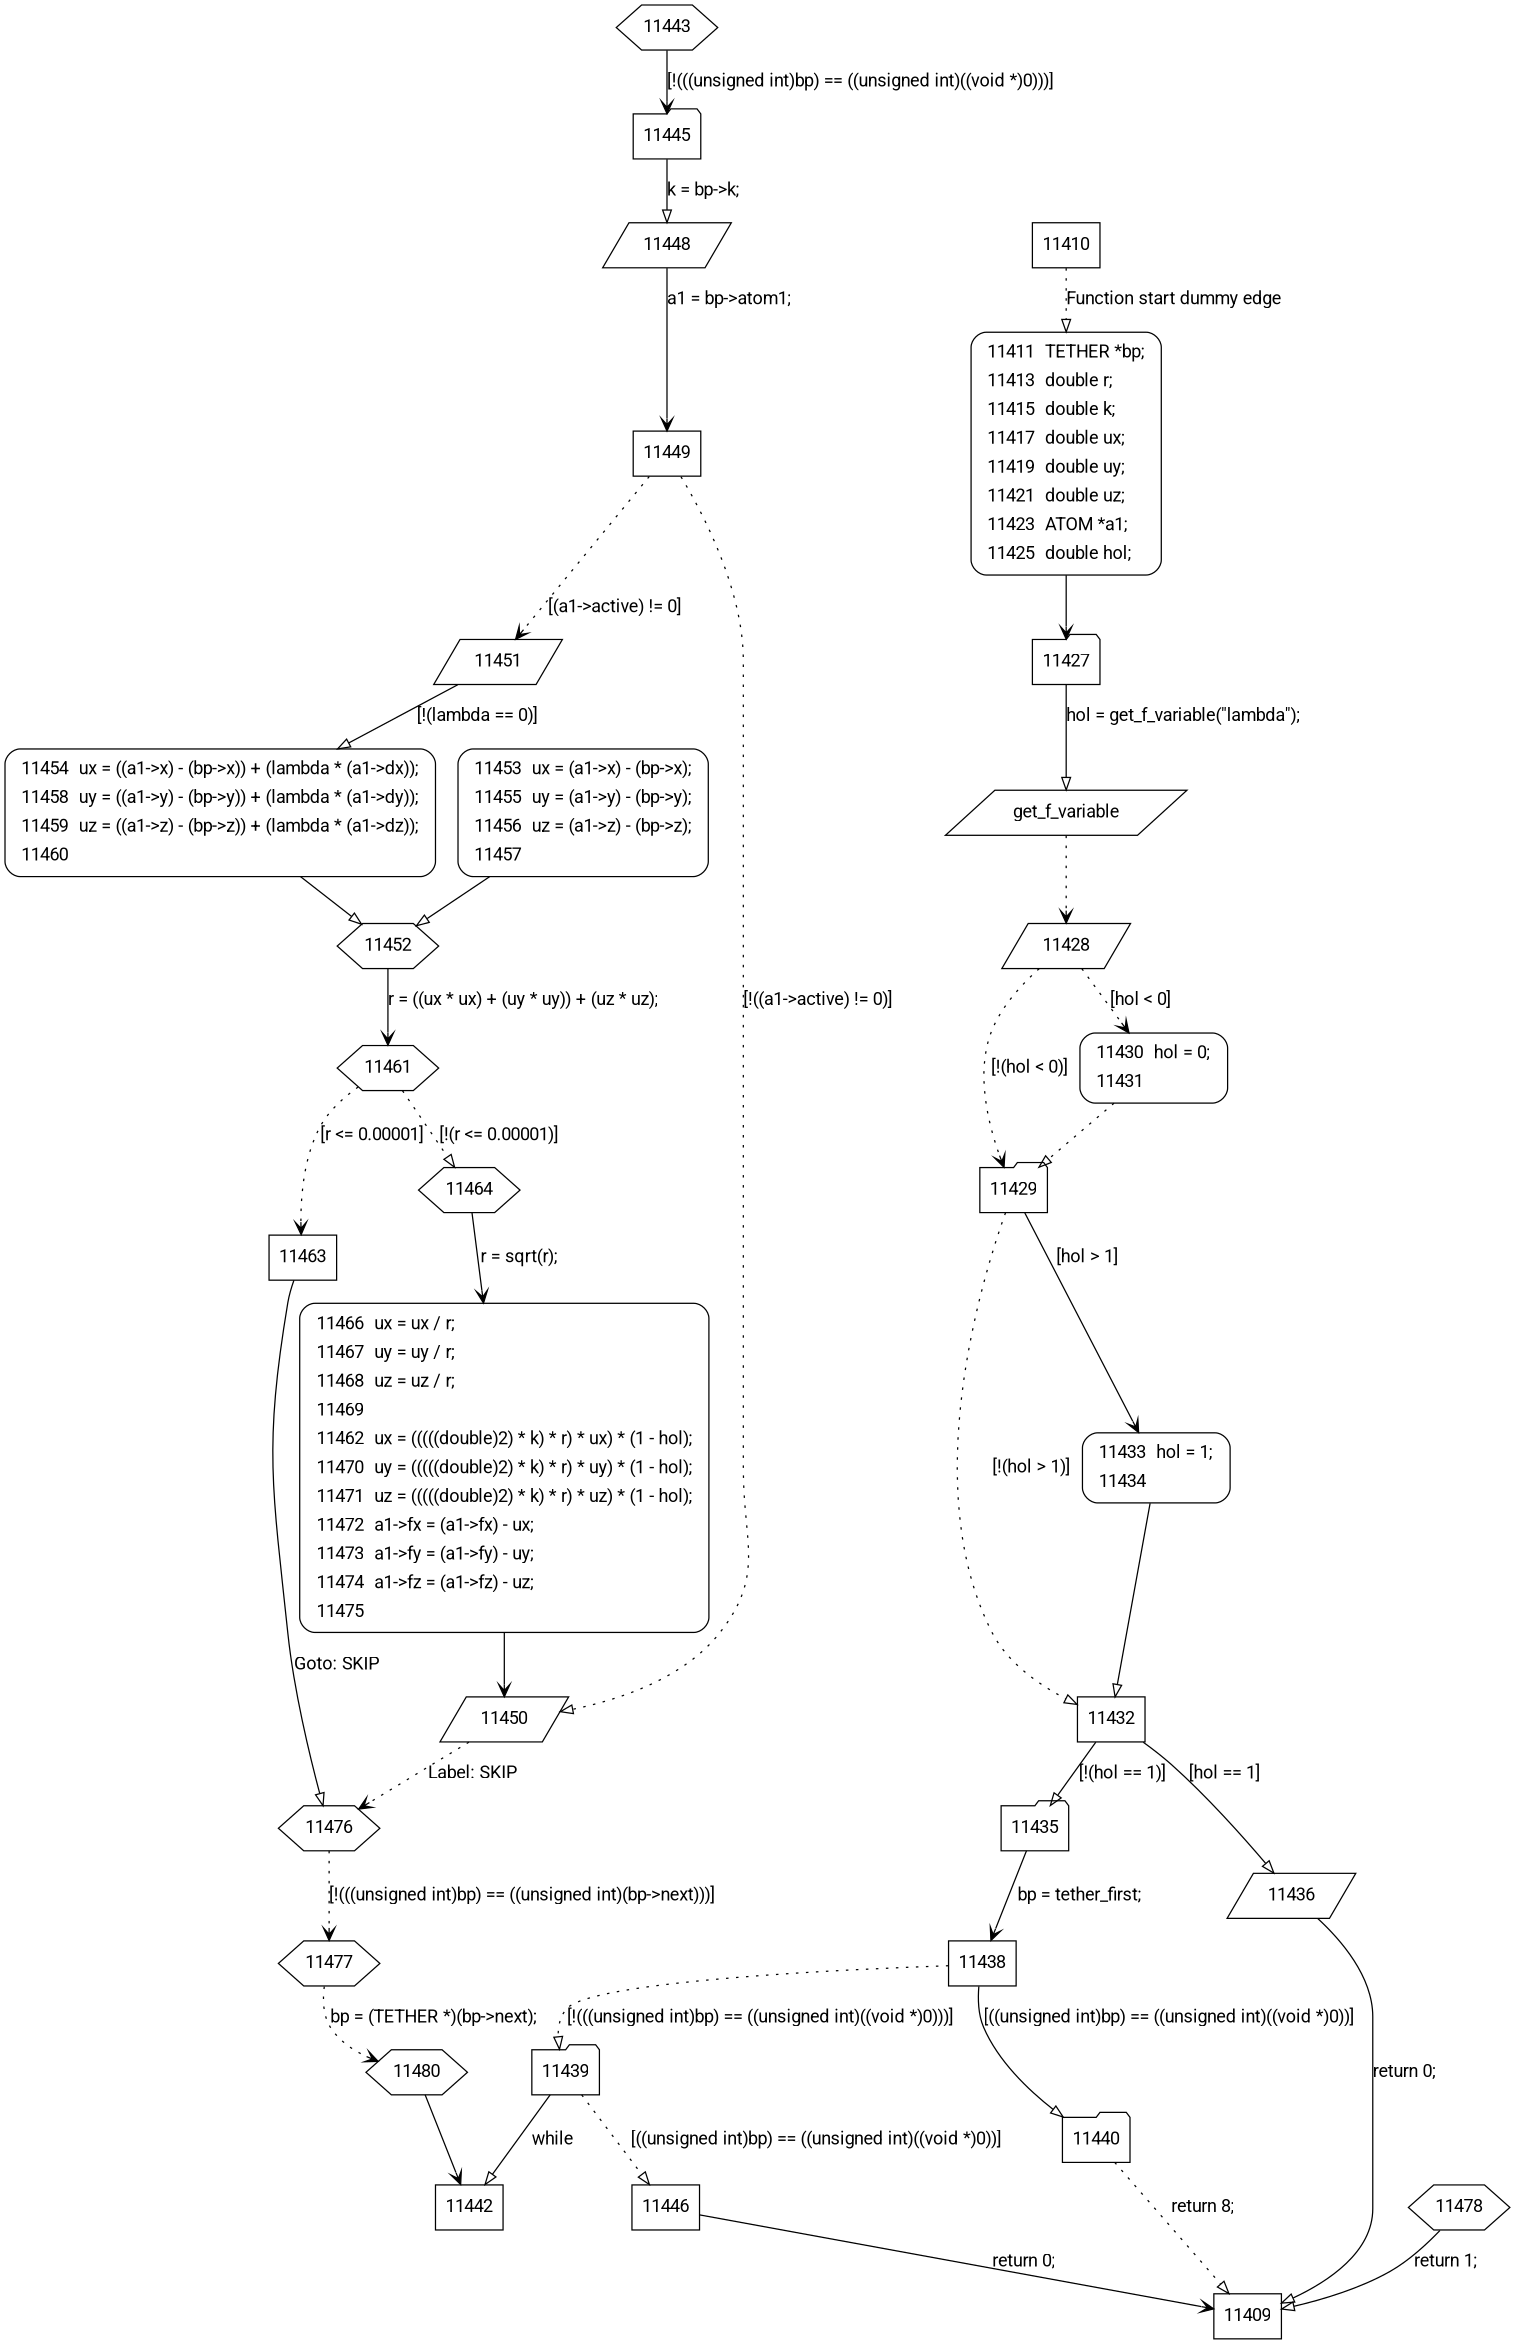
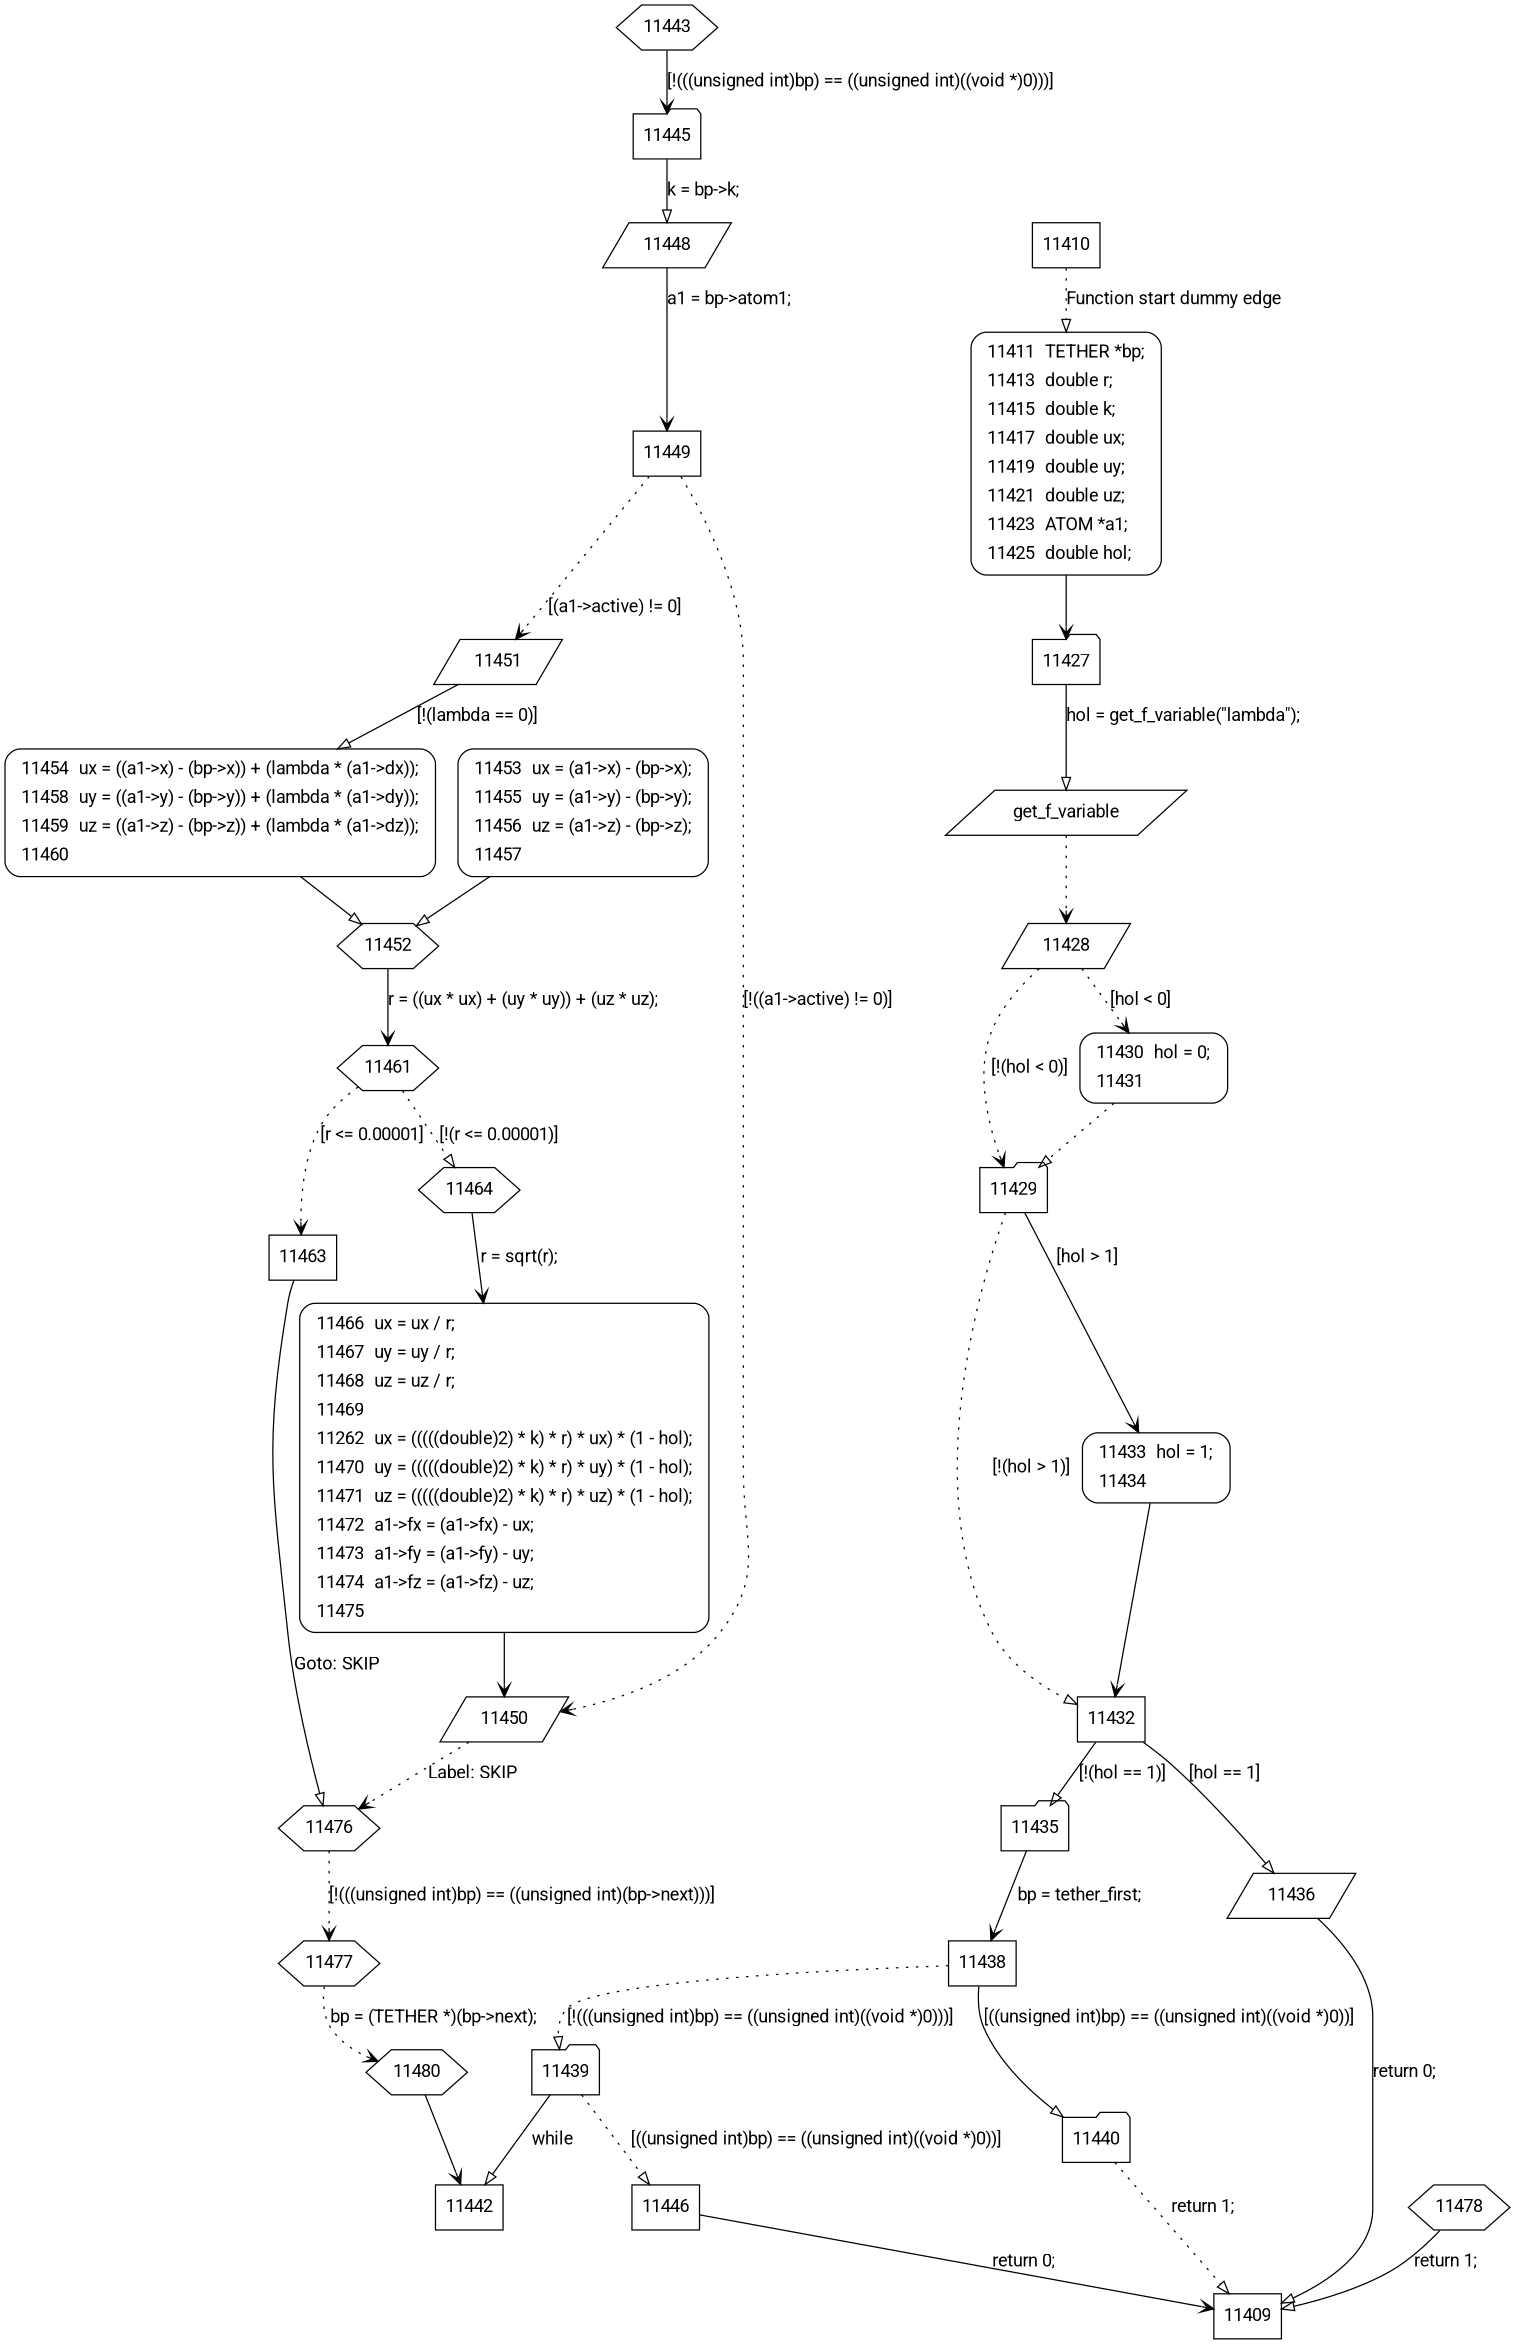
edge "11449" -> "11450": arrowhead onormal -> vee
node "11466": text "11462" -> "11262"
edge "11433" -> "11432": arrowhead onormal -> vee
edge "11440" -> "11409": label "return 8;" -> "return 1;"
